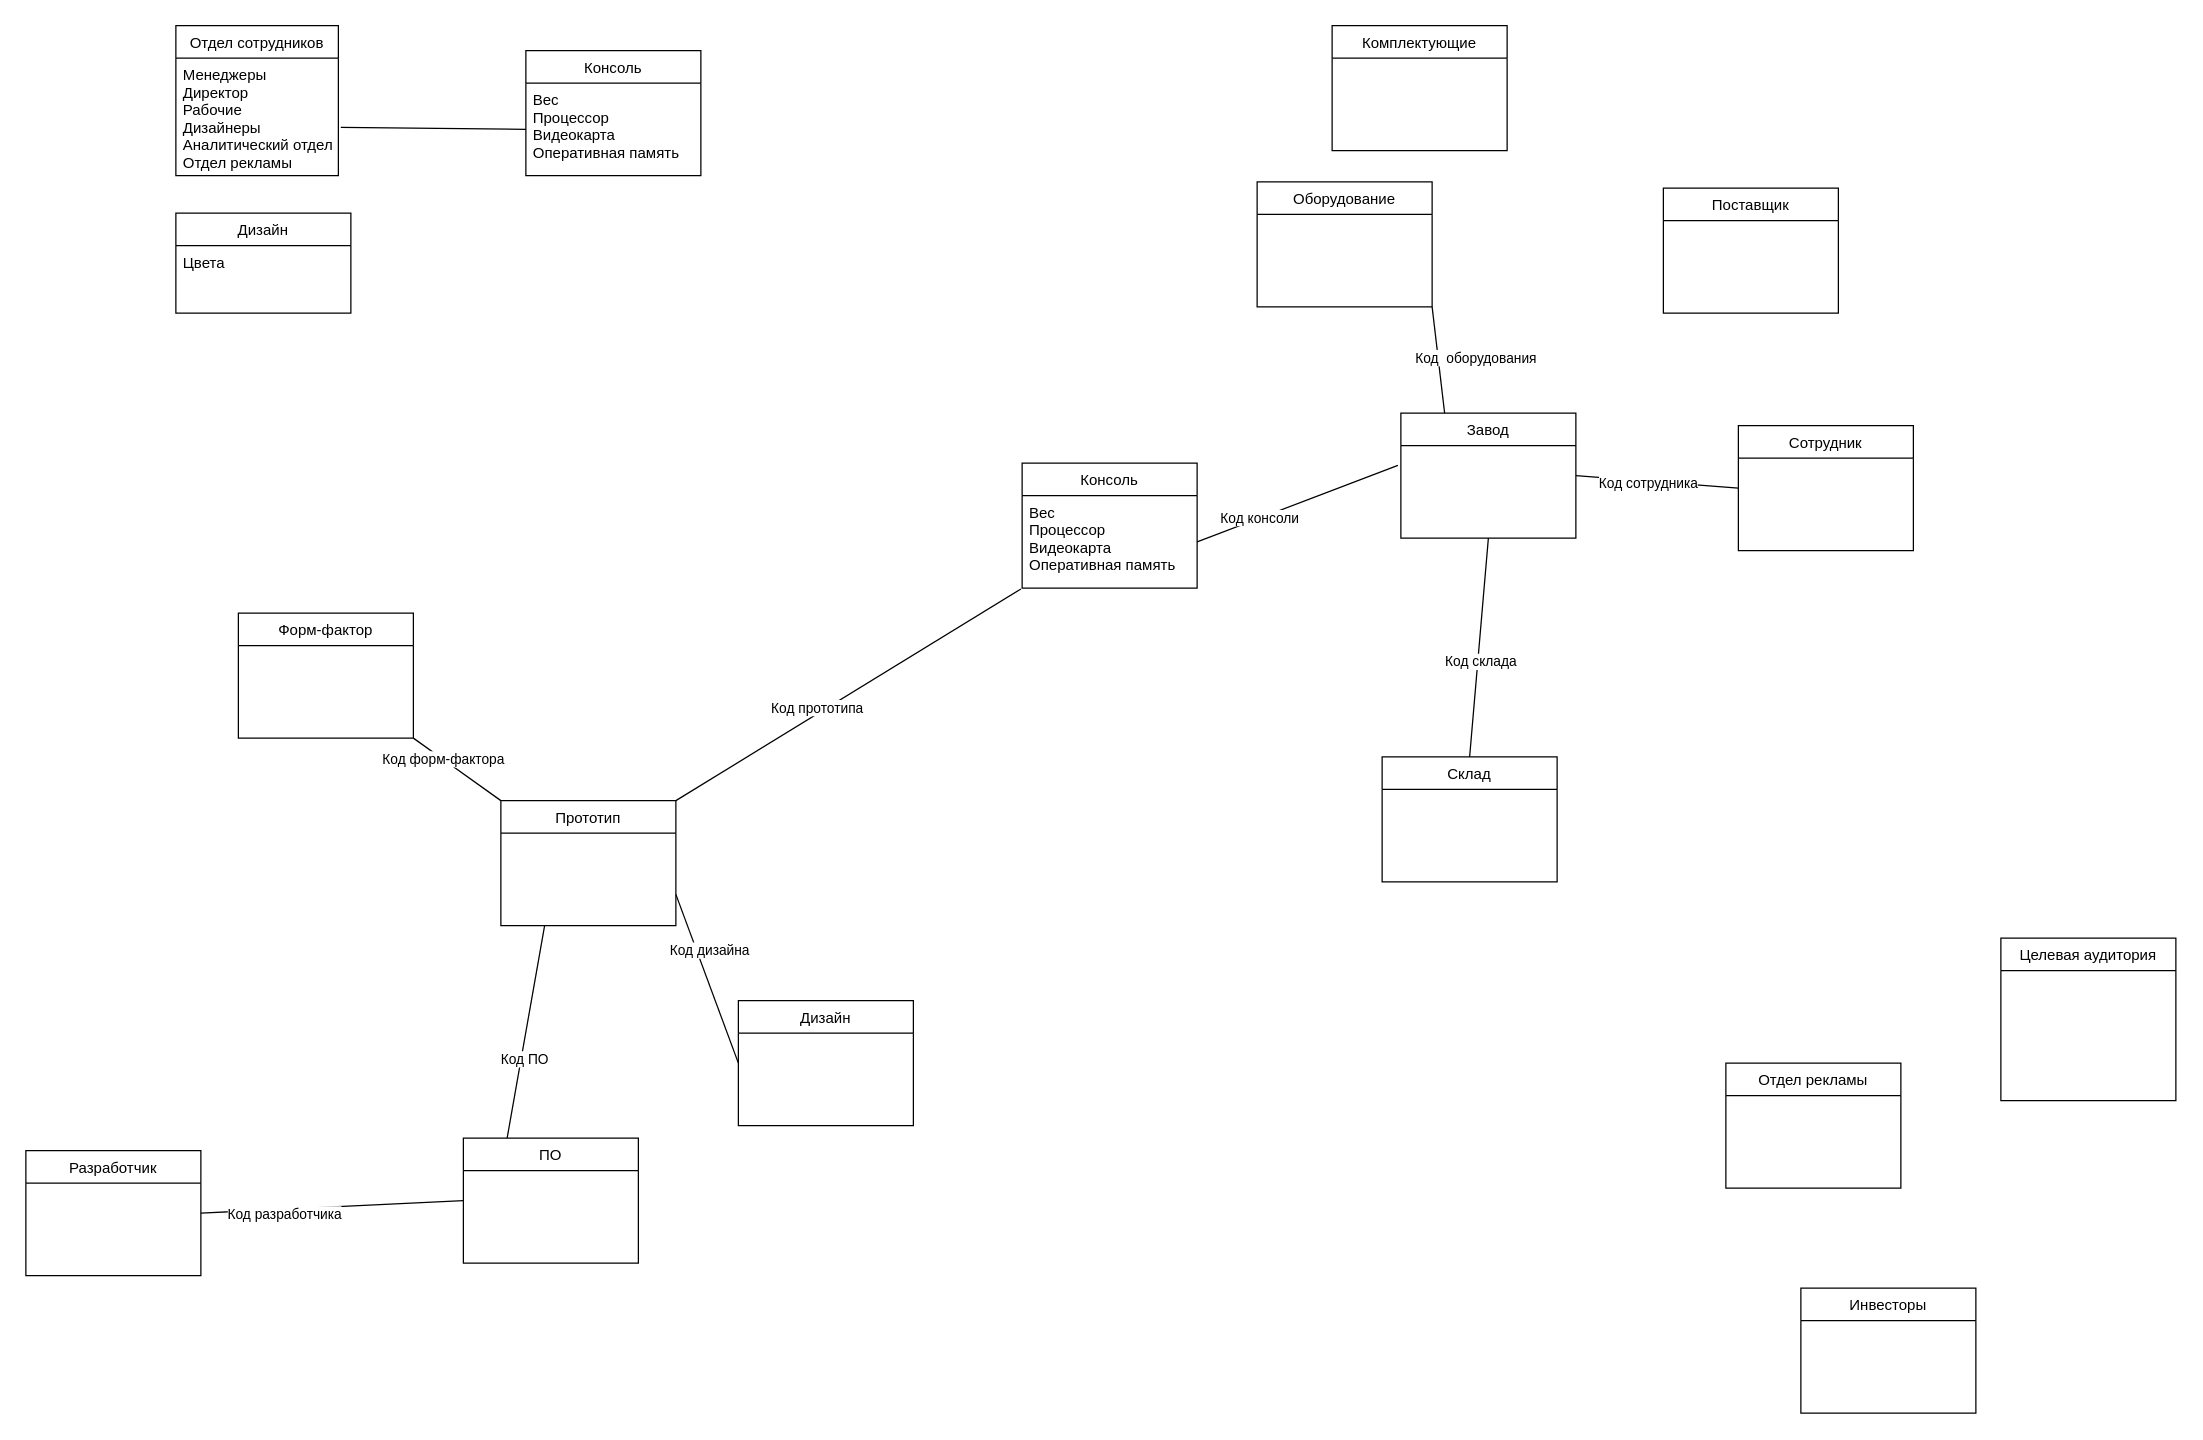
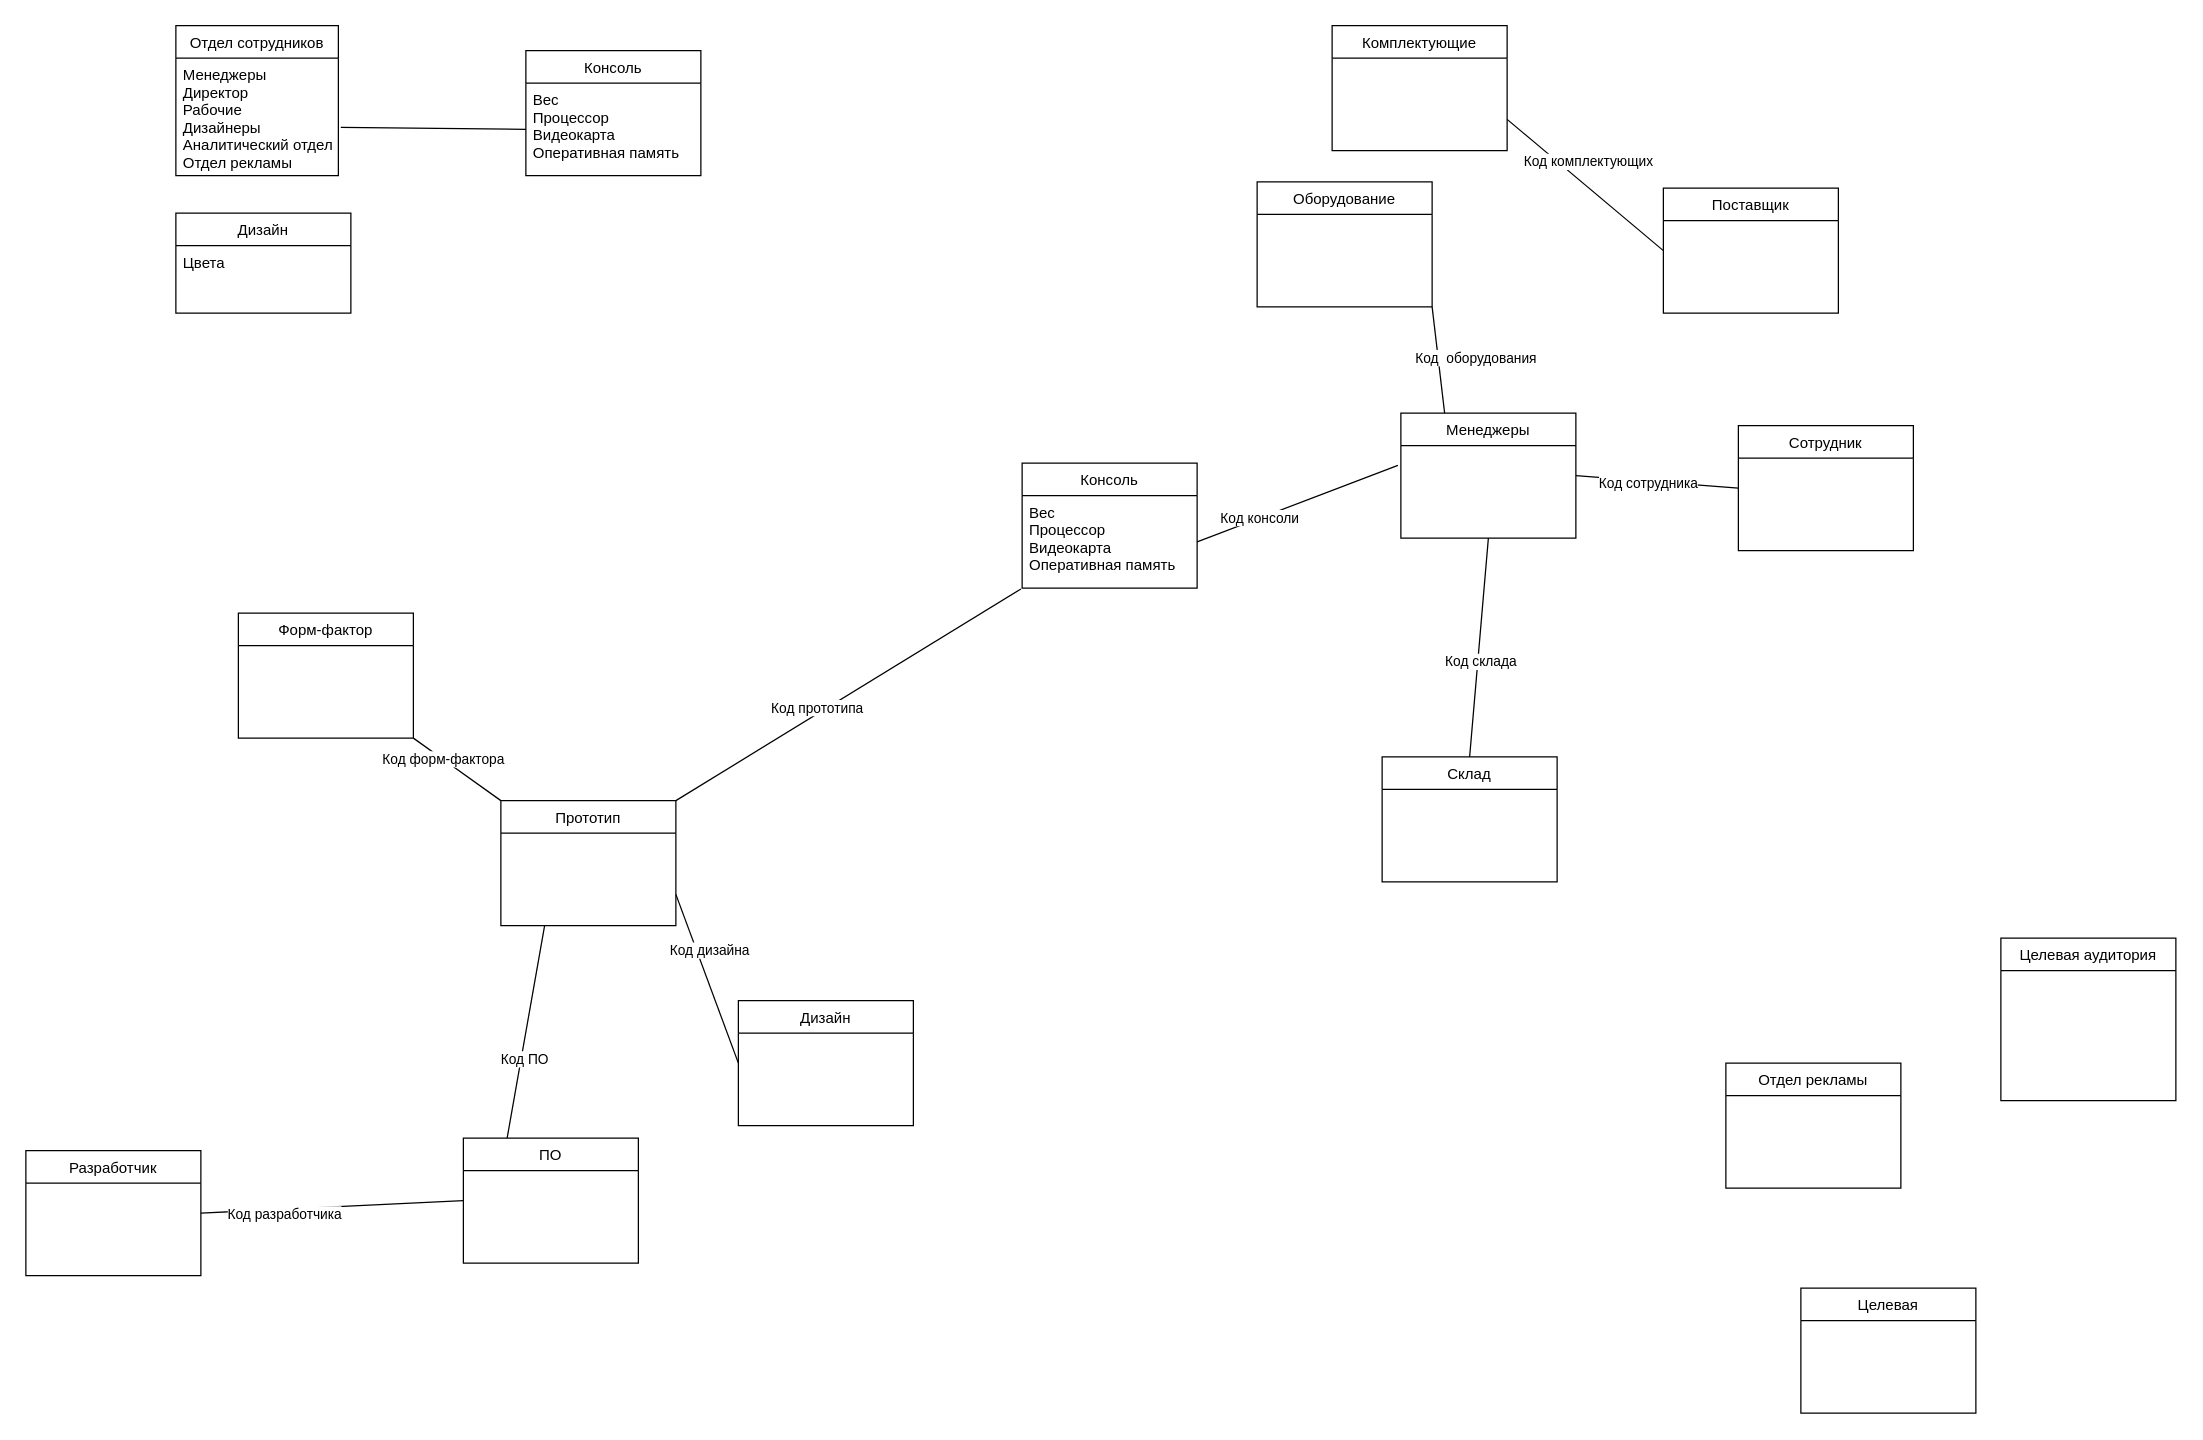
edge "Комплектующие" -- "Поставщик": added, label "Код комплектующих"
node "Завод": label "Завод" -> "Менеджеры"
node "Инвесторы": label "Инвесторы" -> "Целевая"
